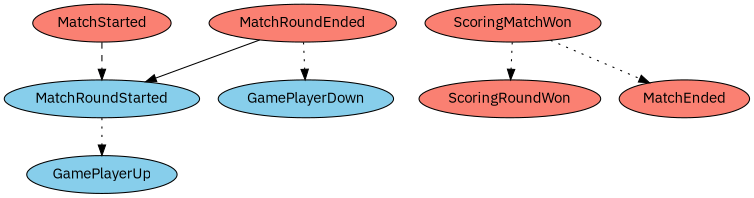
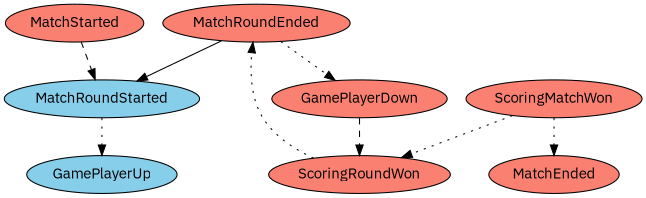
node "GamePlayerDown": fillcolor skyblue -> salmon
edge "ScoringRoundWon" -> "MatchRoundEnded": added
edge "GamePlayerDown" -> "ScoringRoundWon": added
